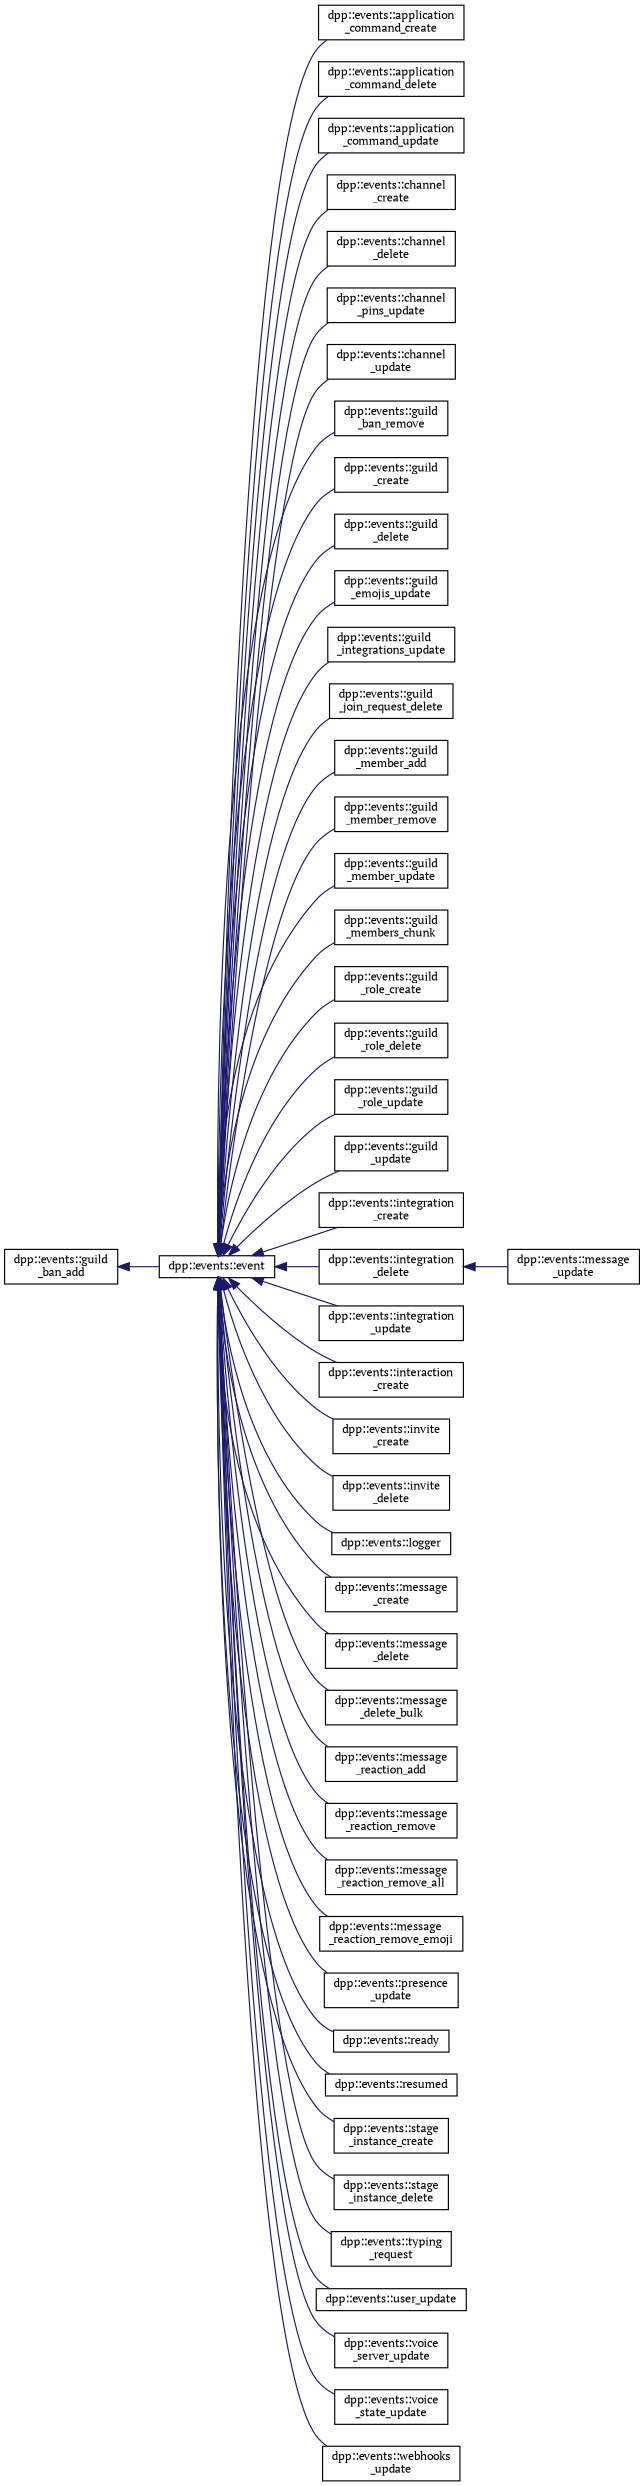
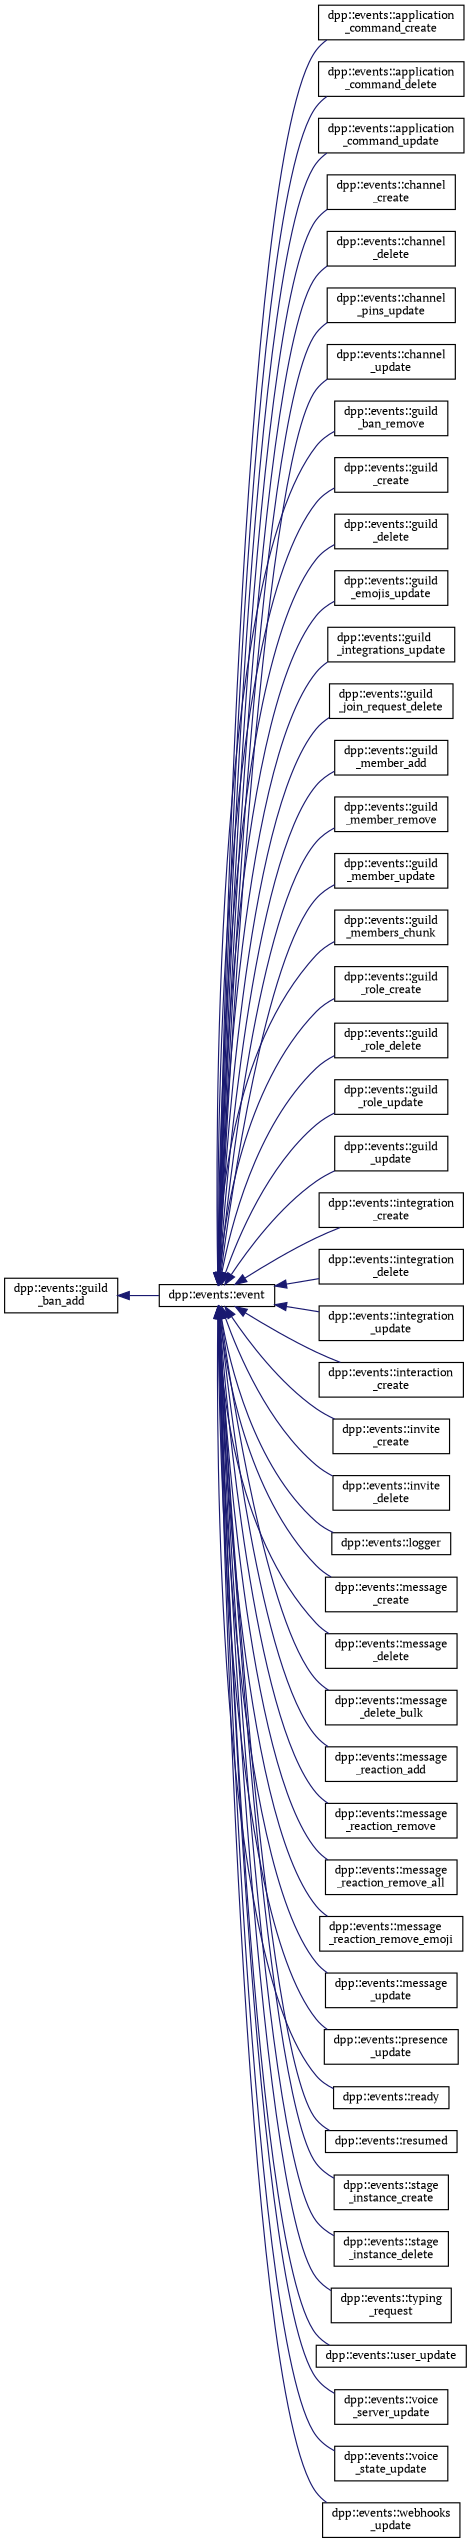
edge "dpp::events::message _update" -> "dpp::events::integration _delete": now "dpp::events::message _update" -> "dpp::events::event"
